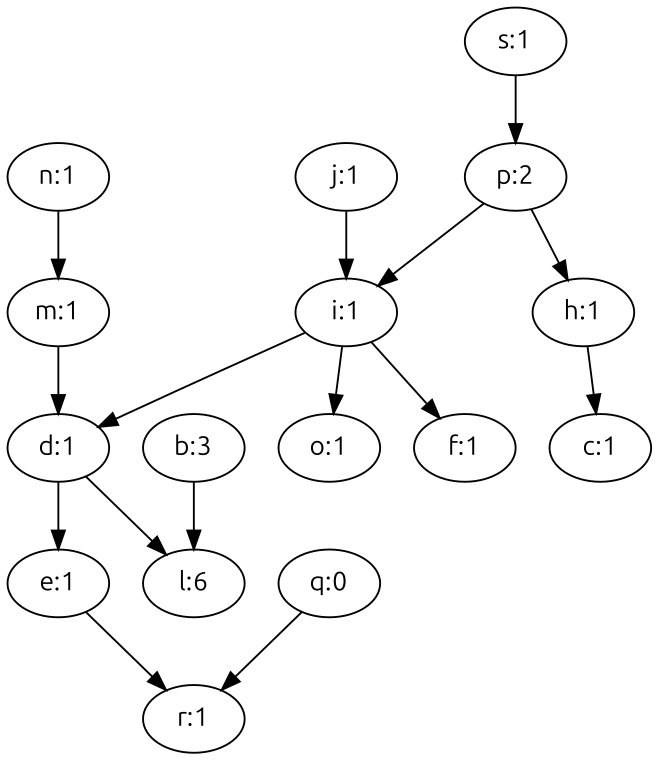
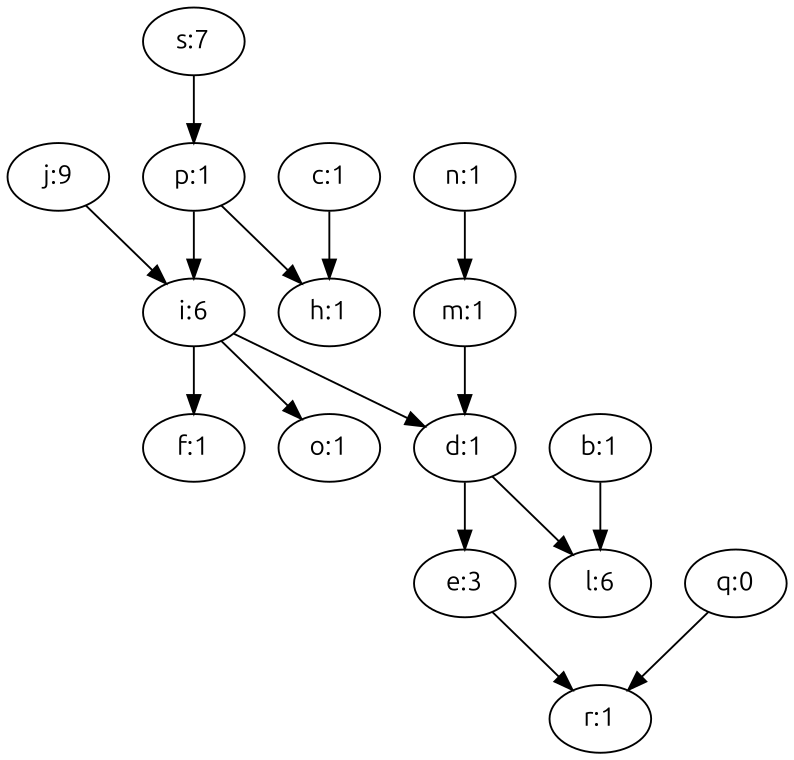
node "s:1": label "s:1" -> "s:7"
node "j:1": label "j:1" -> "j:9"
node "p:2": label "p:2" -> "p:1"
node "i:1": label "i:1" -> "i:6"
edge "h:1" -> "c:1": reversed
node "b:3": label "b:3" -> "b:1"
node "e:1": label "e:1" -> "e:3"
